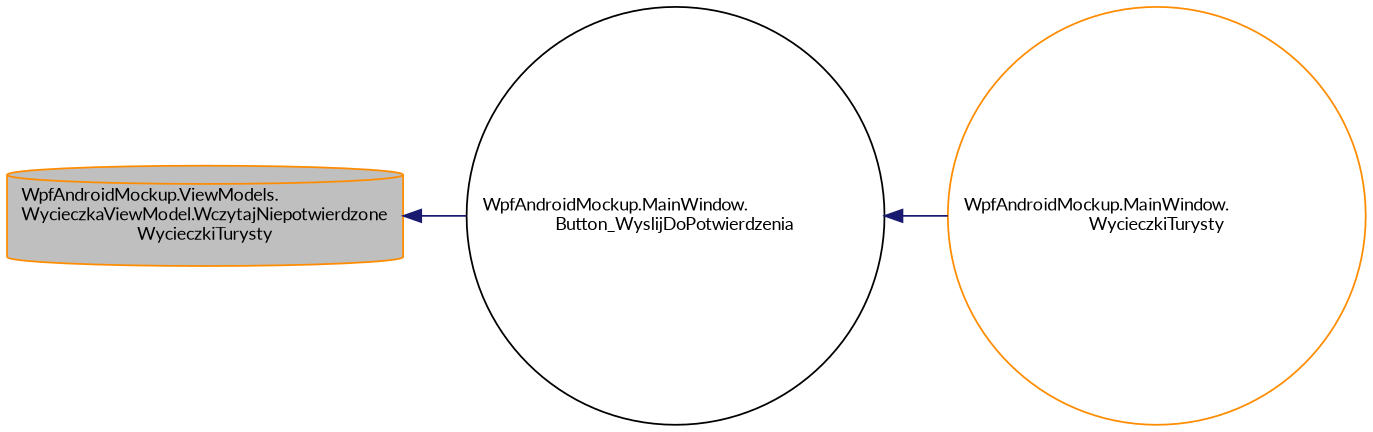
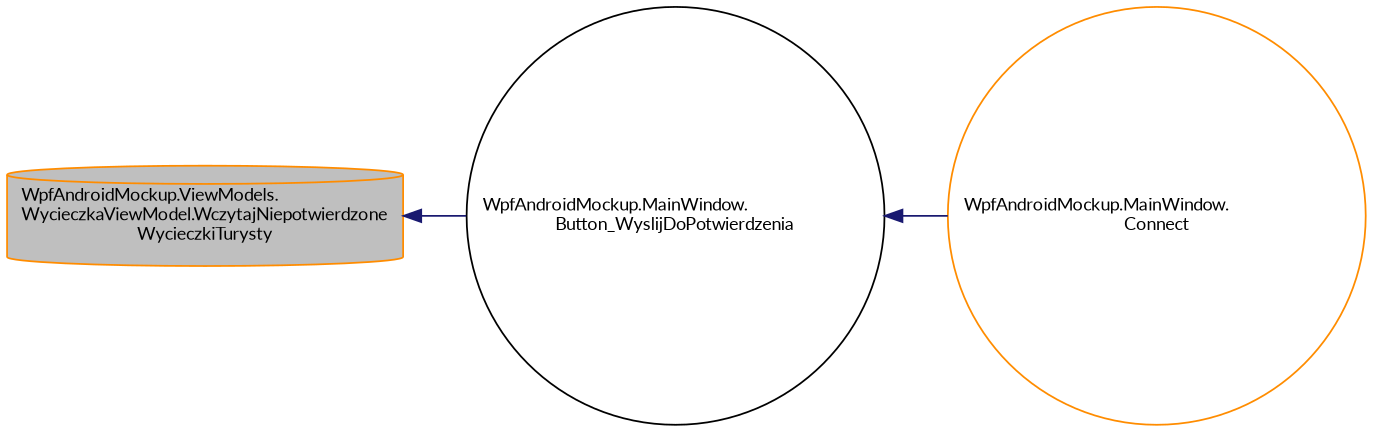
node "WpfAndroidMockup.MainWindow. WycieczkiTurysty": label "WpfAndroidMockup.MainWindow. WycieczkiTurysty" -> "WpfAndroidMockup.MainWindow. Connect"
